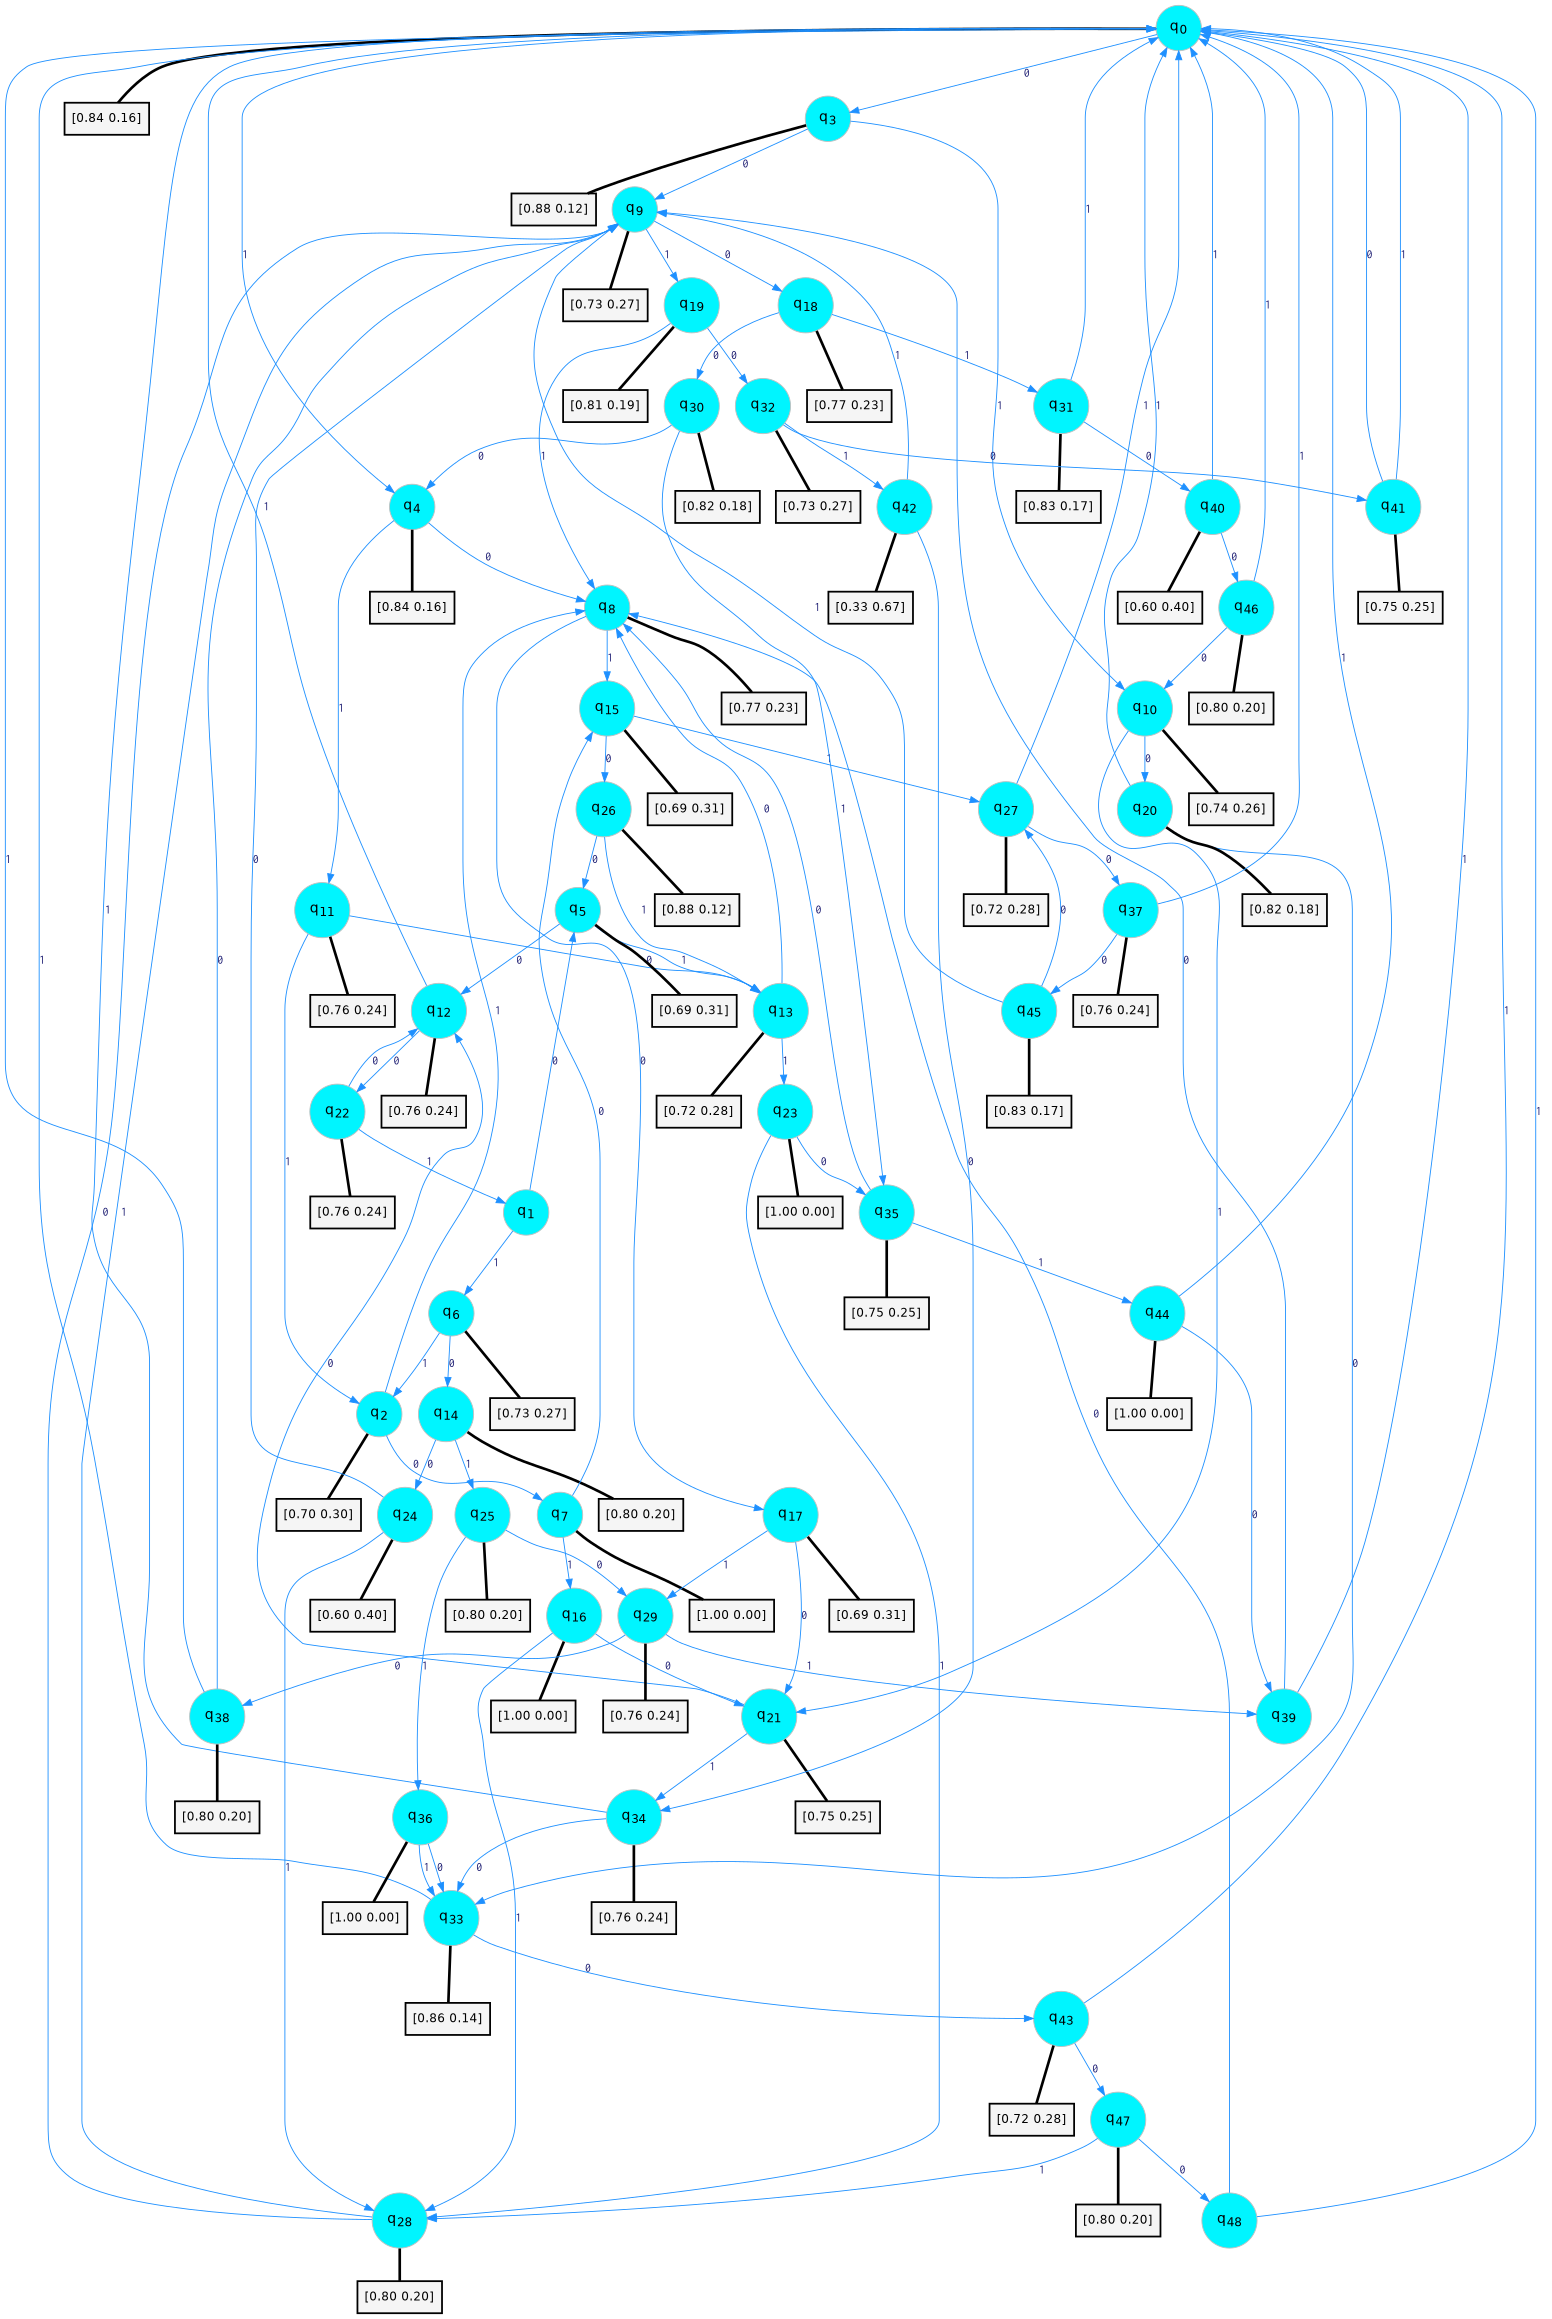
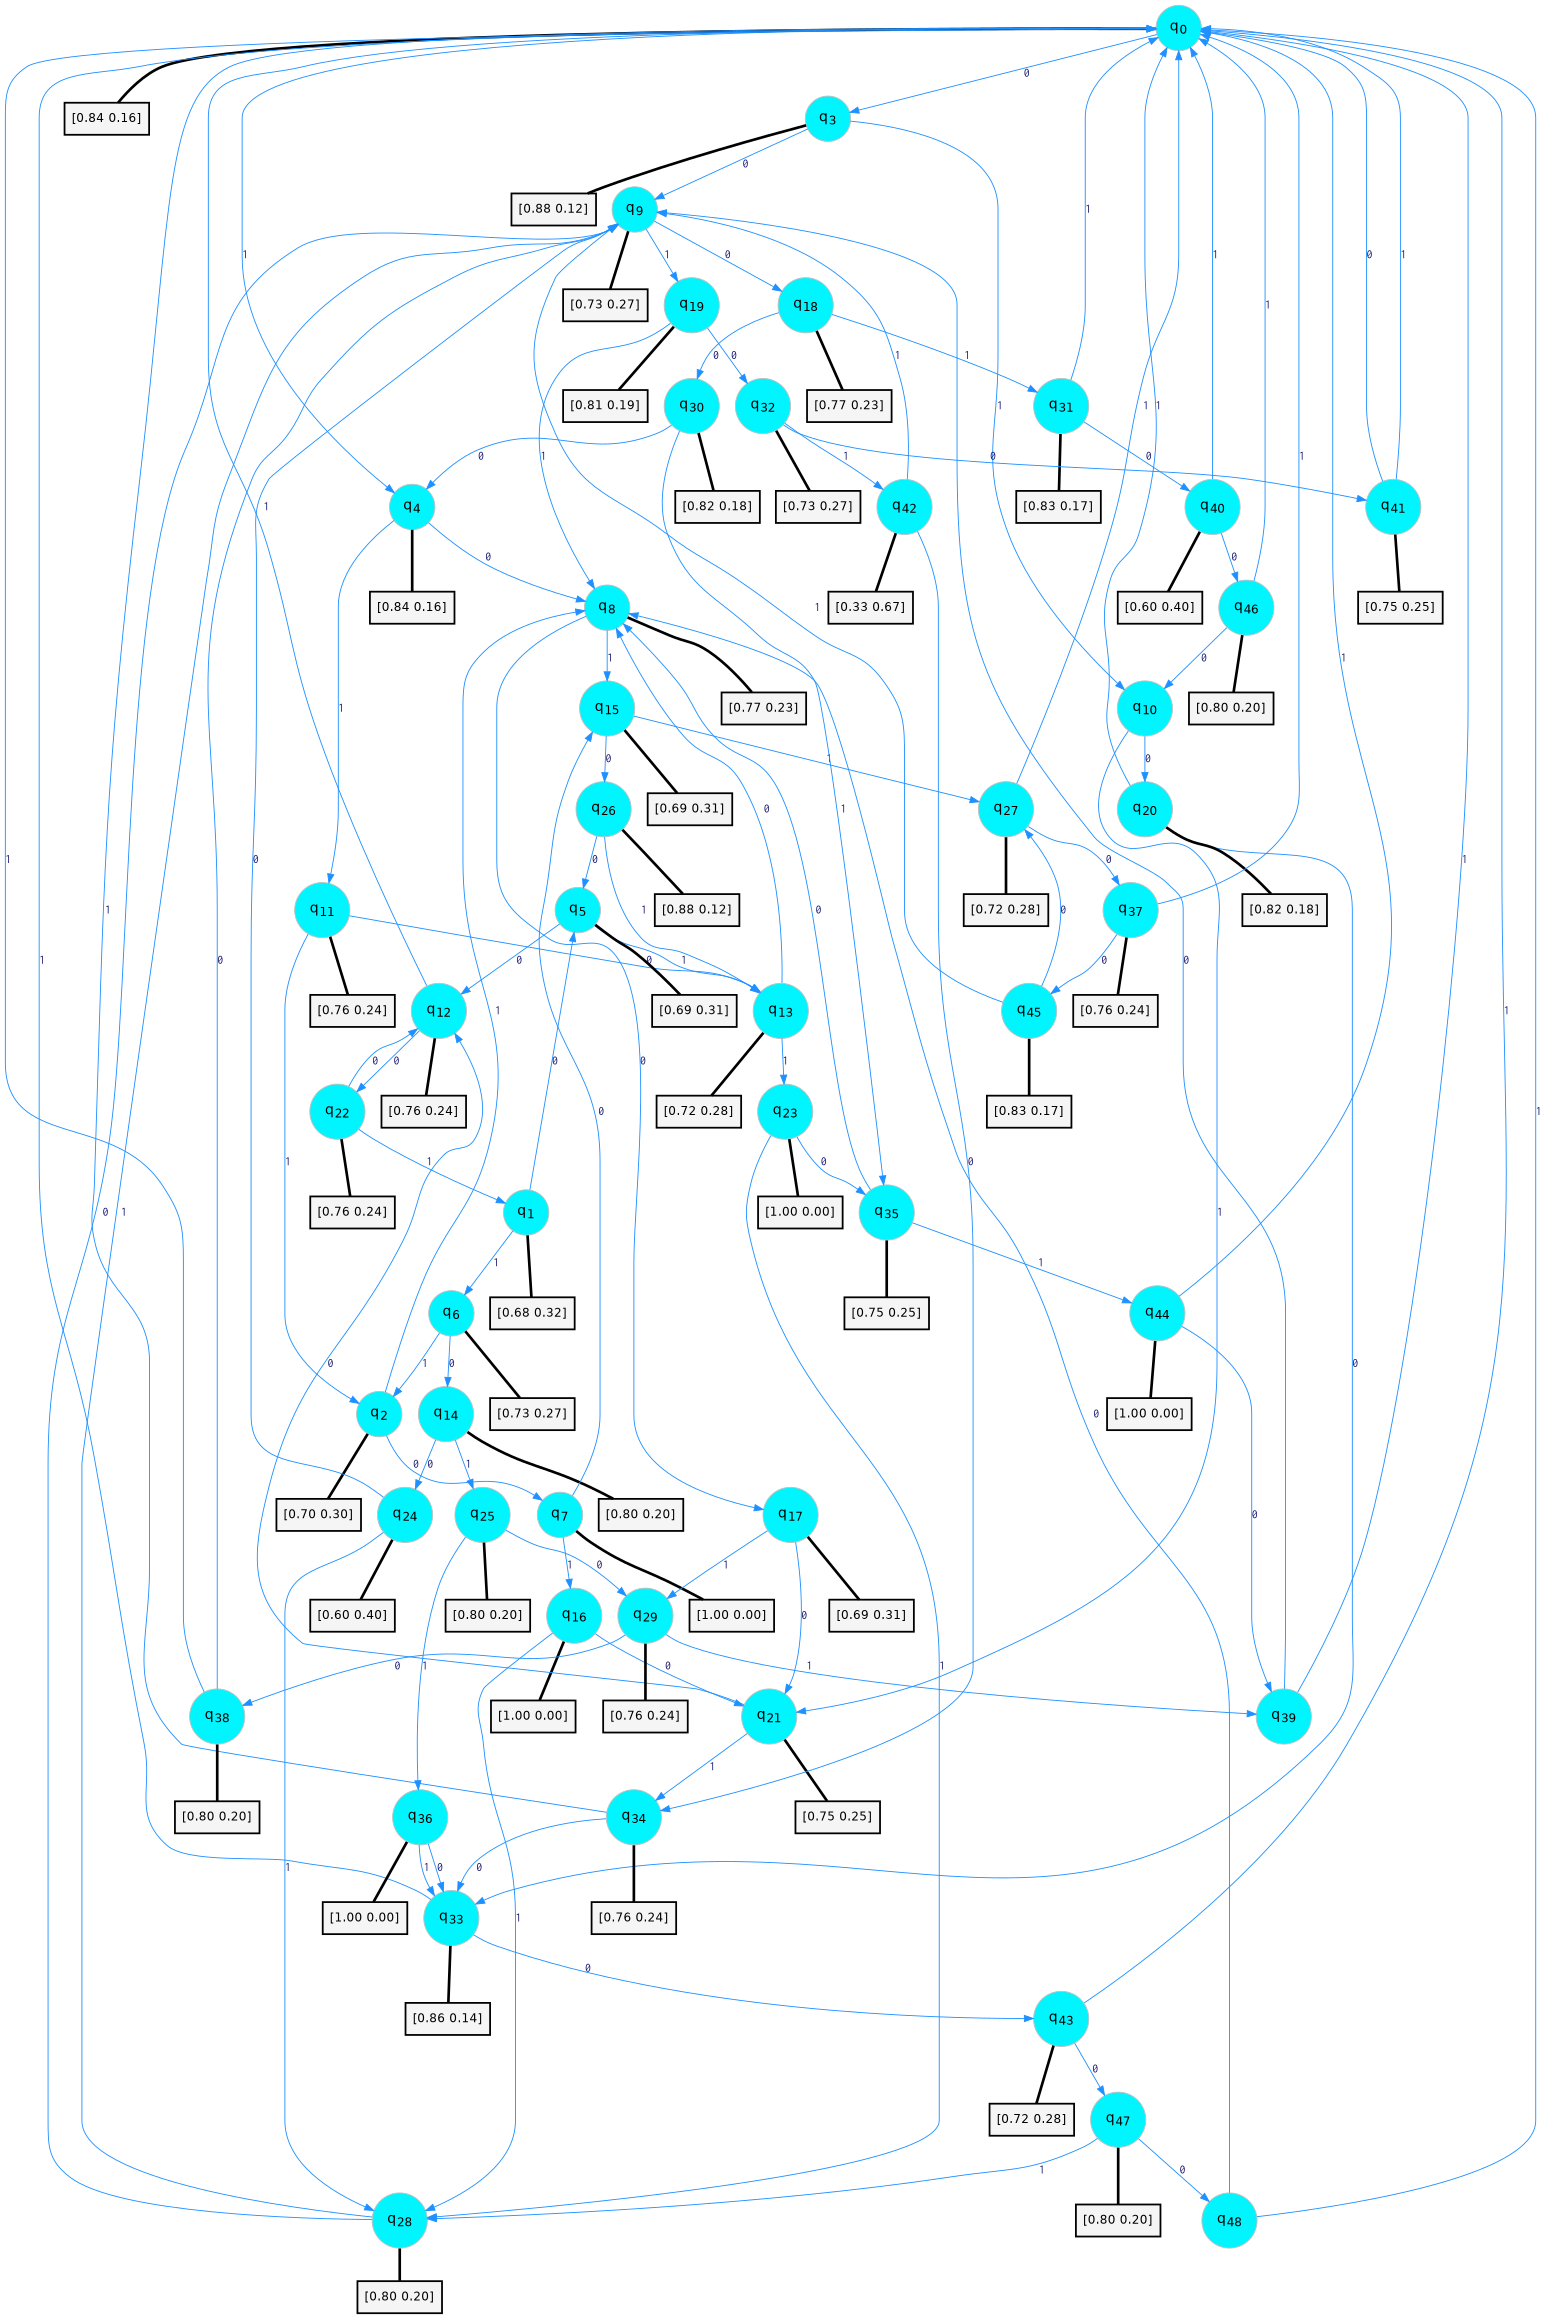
node "[0.74 0.26]": removed
node "[0.68 0.32]": added
